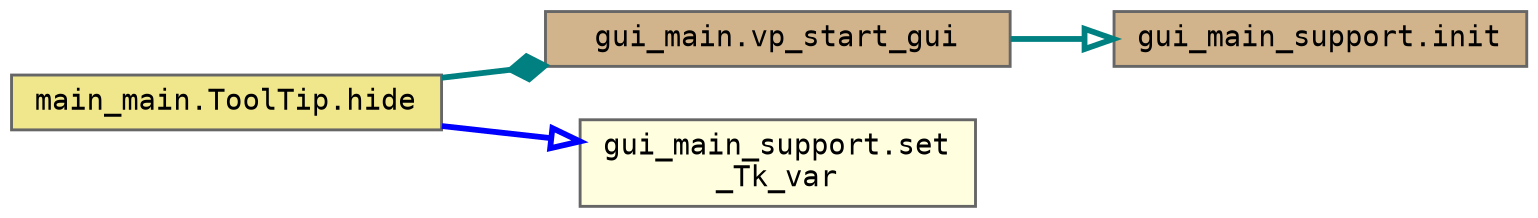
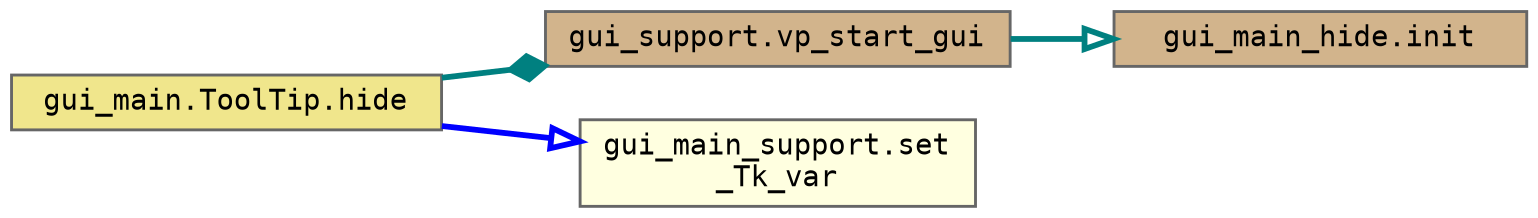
node "gui_main.vp_start_gui": label "gui_main.vp_start_gui" -> "gui_support.vp_start_gui"
node "gui_main_support.init": label "gui_main_support.init" -> "gui_main_hide.init"
node "main_main.ToolTip.hide": label "main_main.ToolTip.hide" -> "gui_main.ToolTip.hide"
